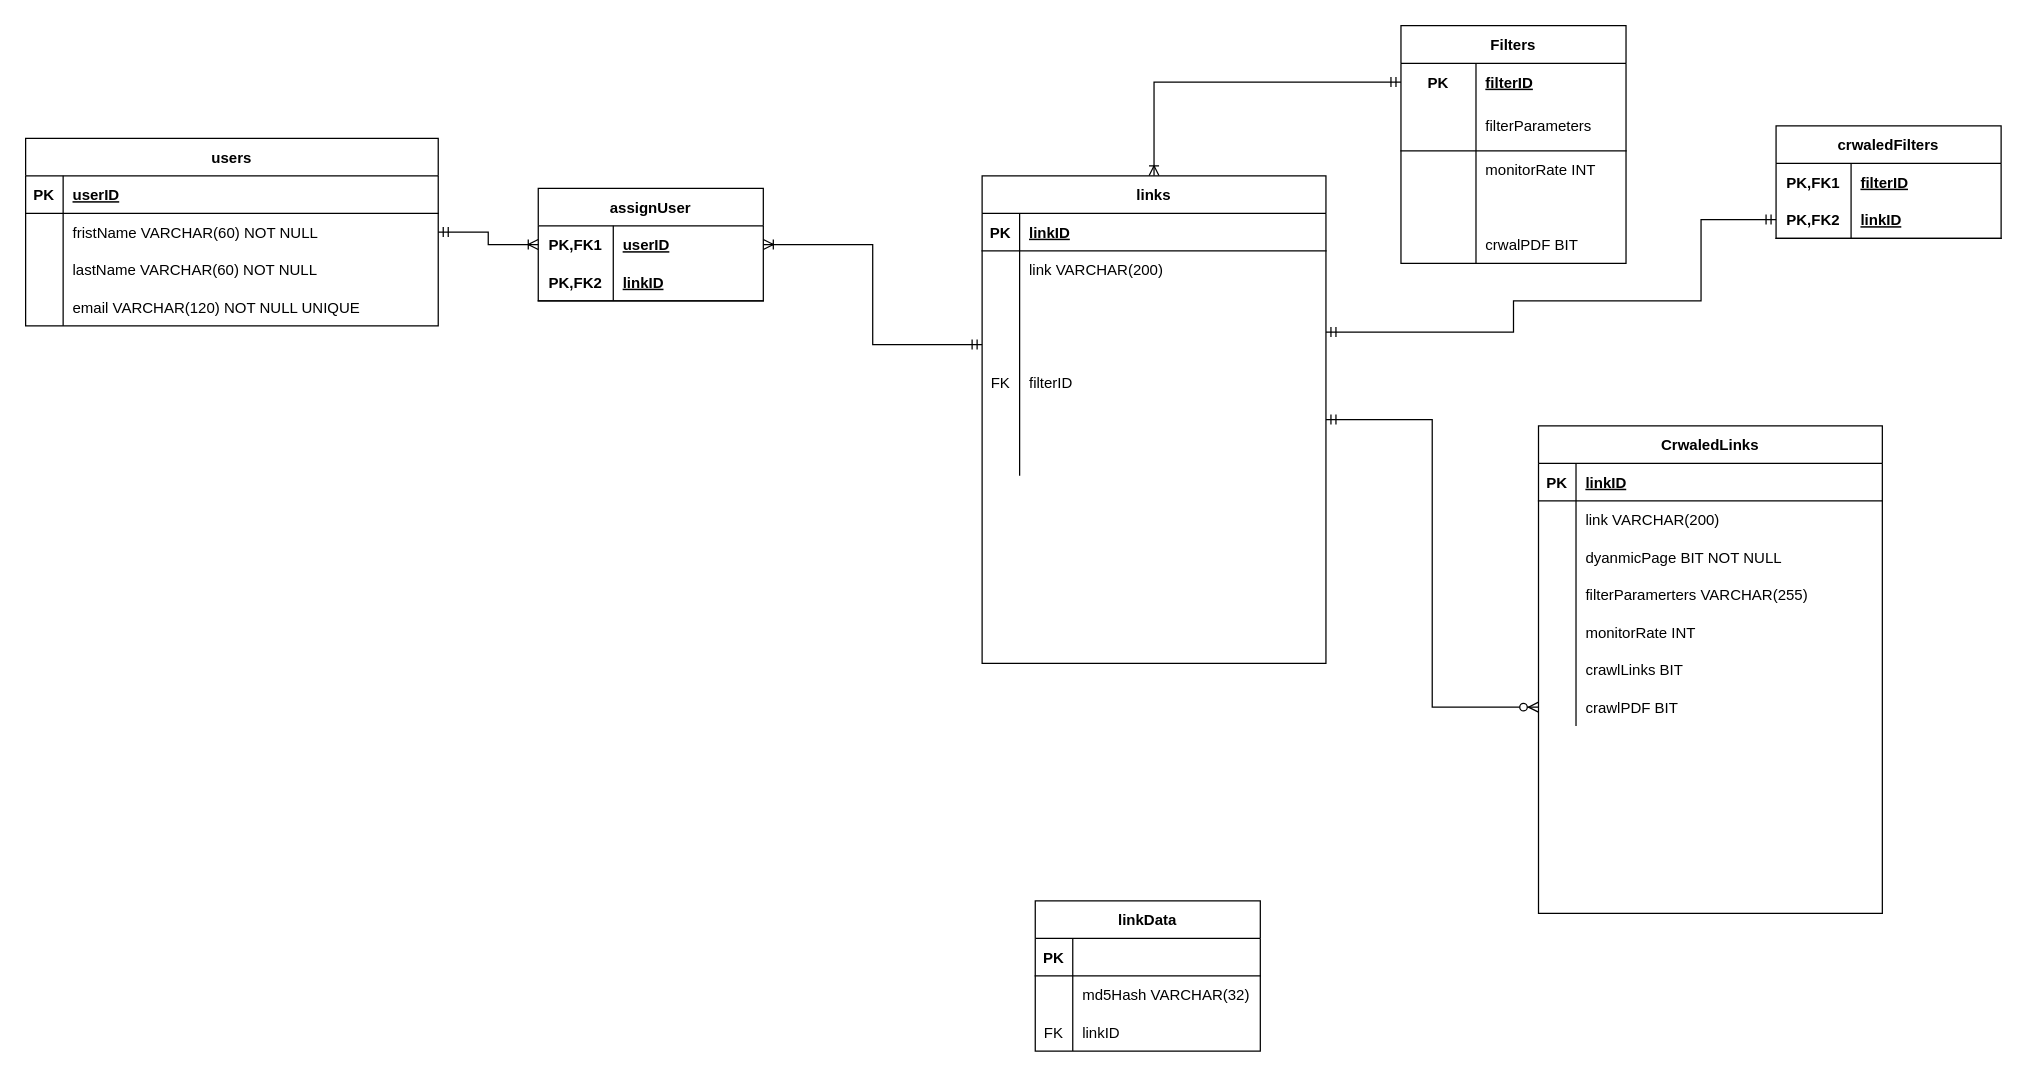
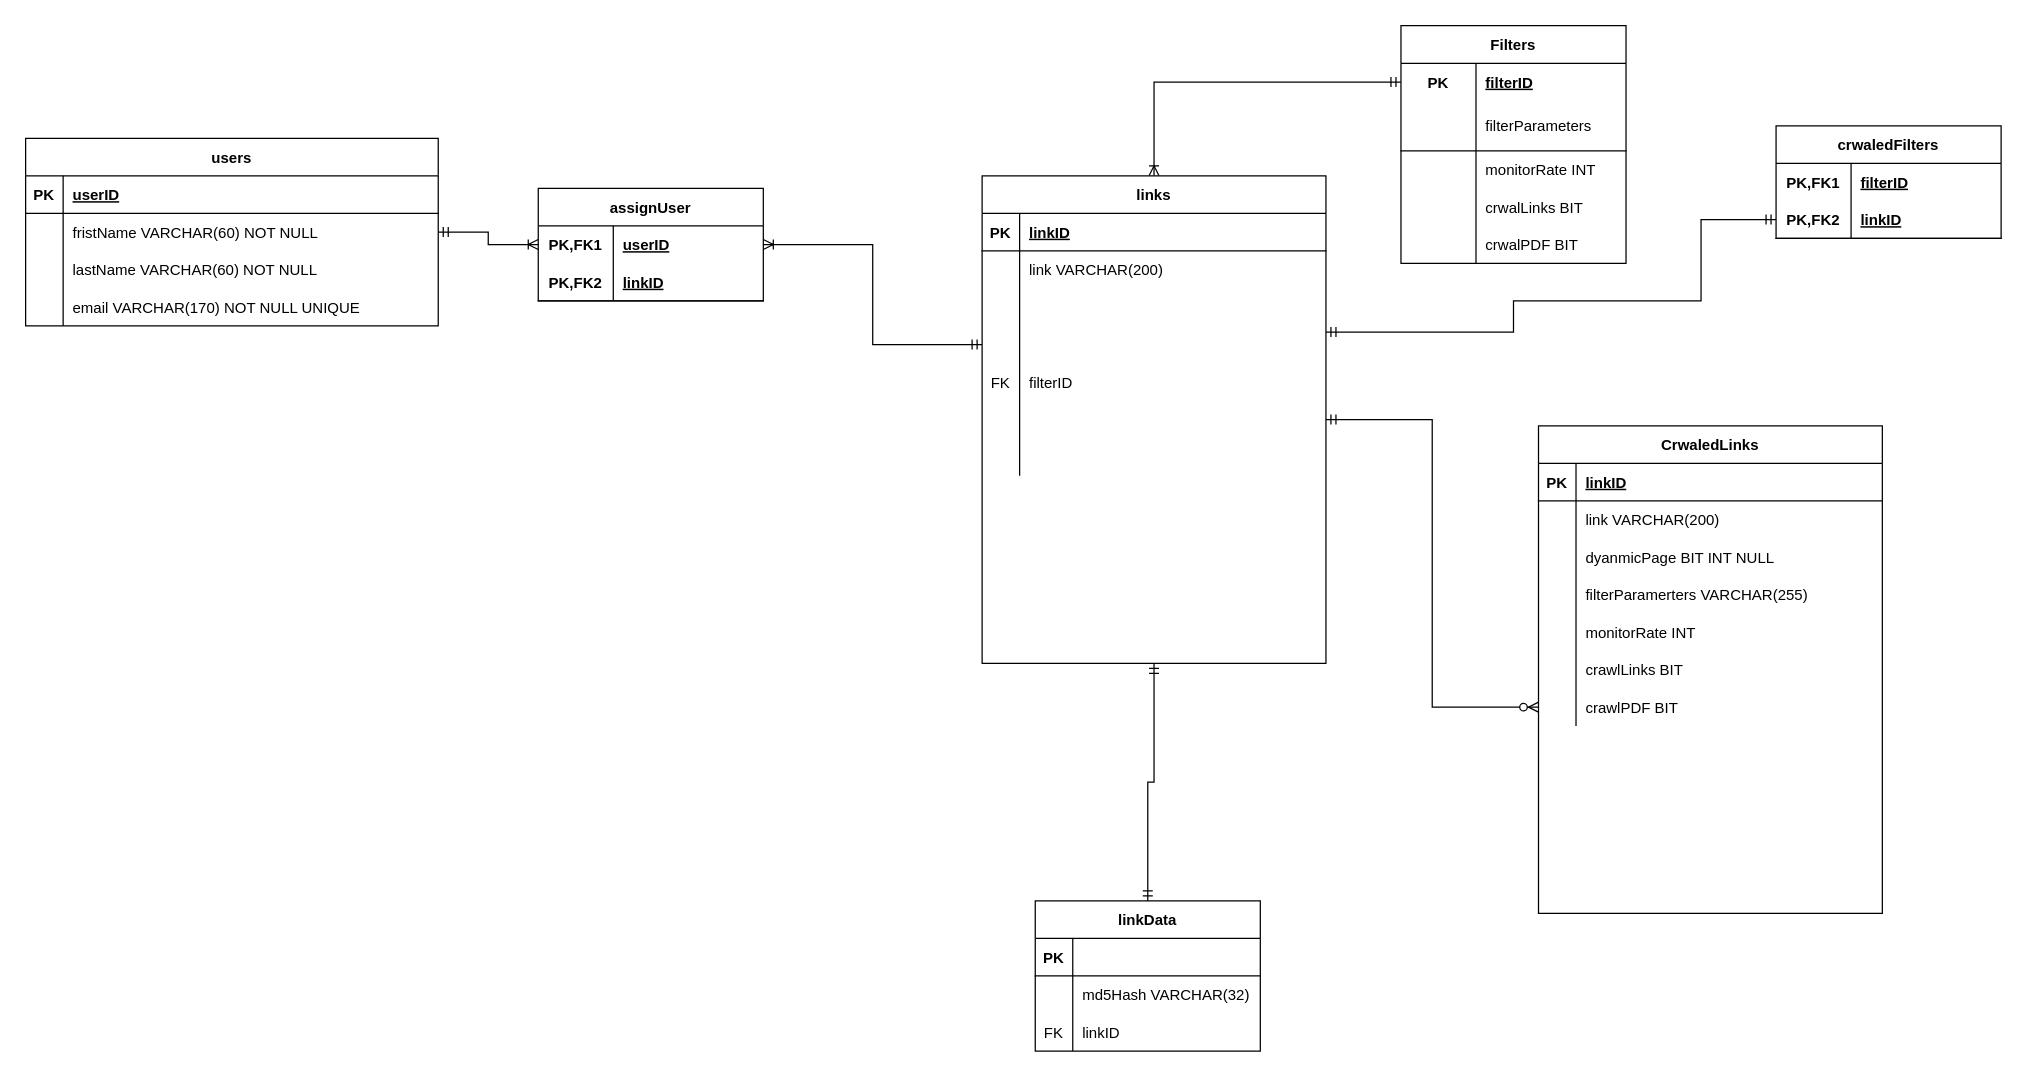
node "crwalLinks BIT": added
node "email VARCHAR(120) NOT NULL UNIQUE": label "email VARCHAR(120) NOT NULL UNIQUE" -> "email VARCHAR(170) NOT NULL UNIQUE"
node "dyanmicPage BIT NOT NULL": label "dyanmicPage BIT NOT NULL" -> "dyanmicPage BIT INT NULL"
edge "links" -- "linkData": added
